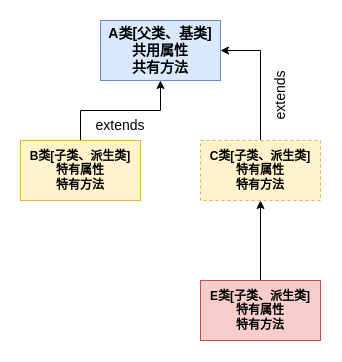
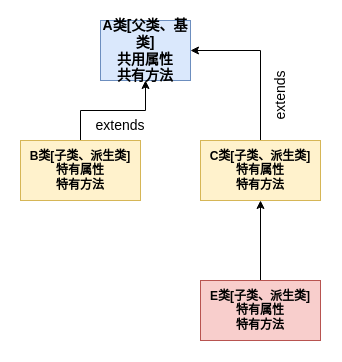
node "A类[父类、基类] 共用属性 共有方法": size 120x60 -> 90x60
node "C类[子类、派生类] 特有属性 特有方法": style dashed -> solid
